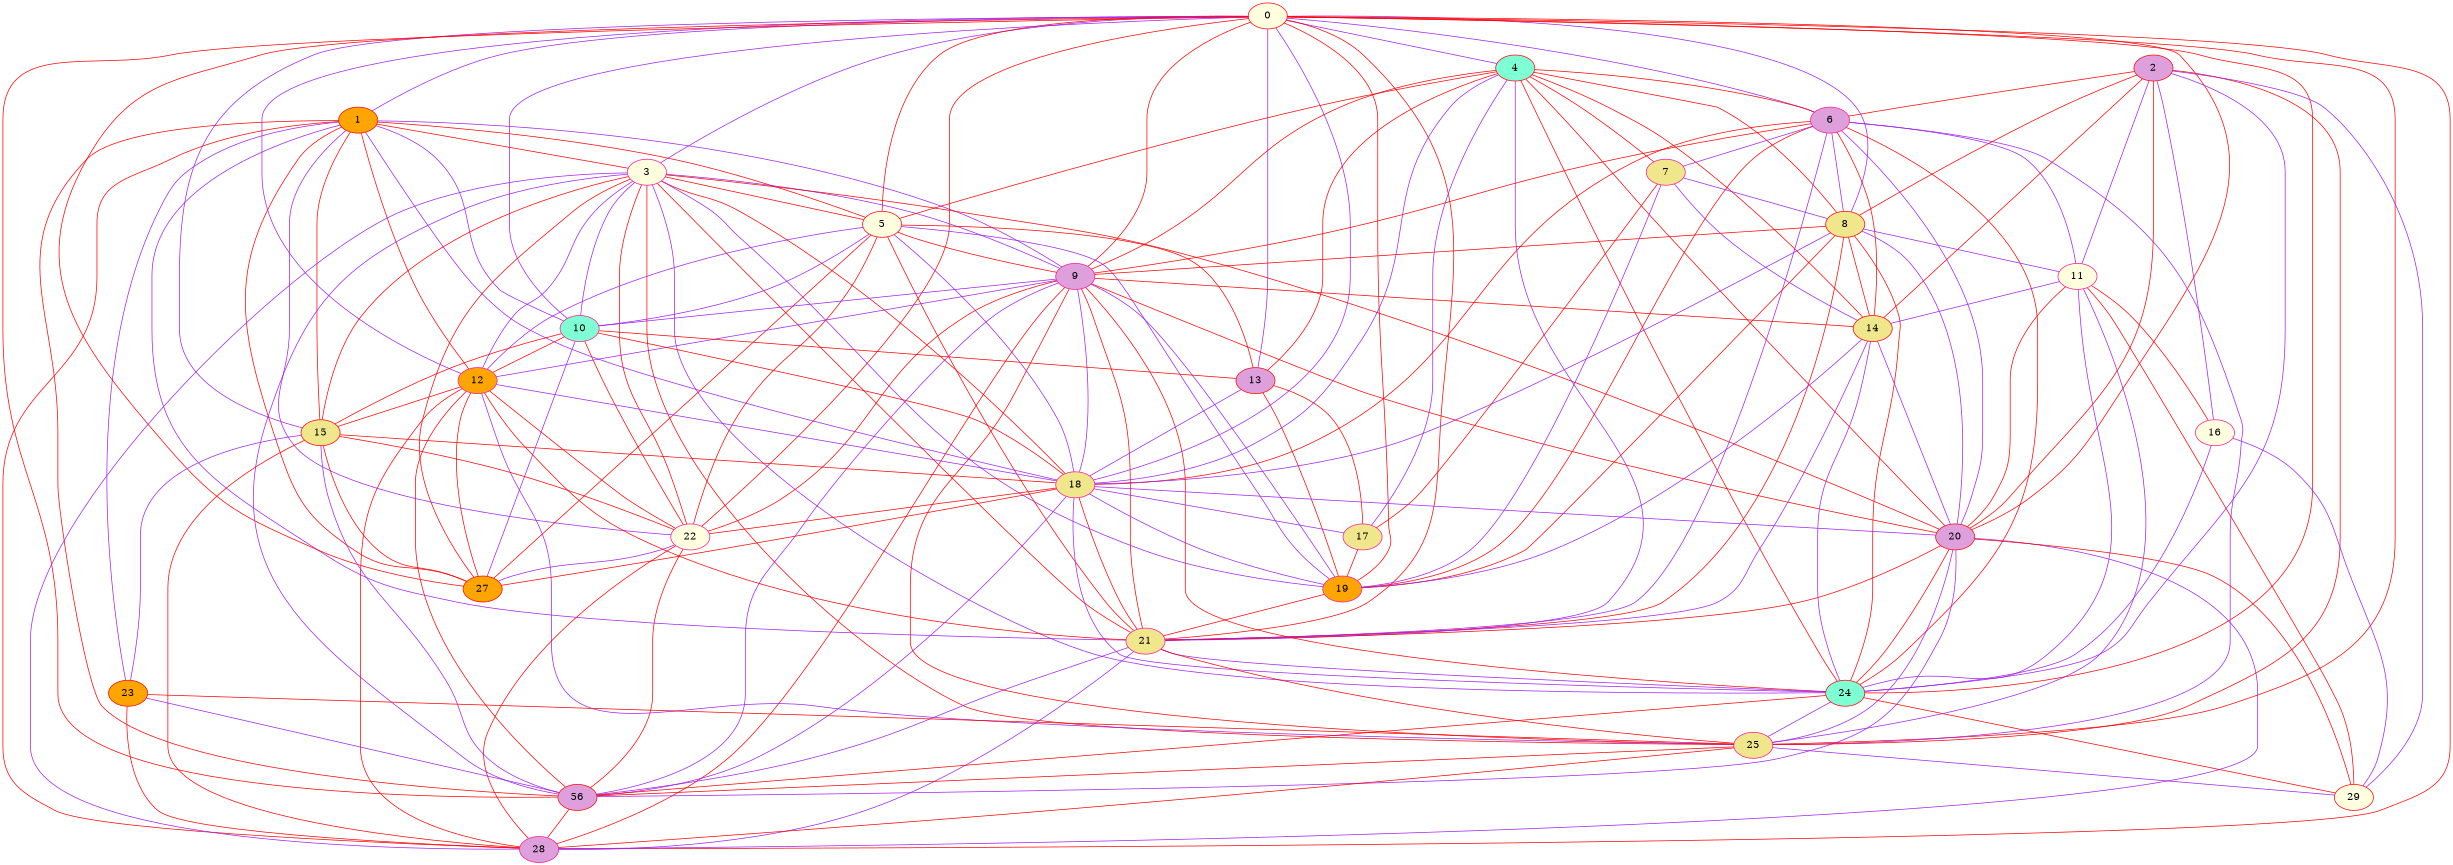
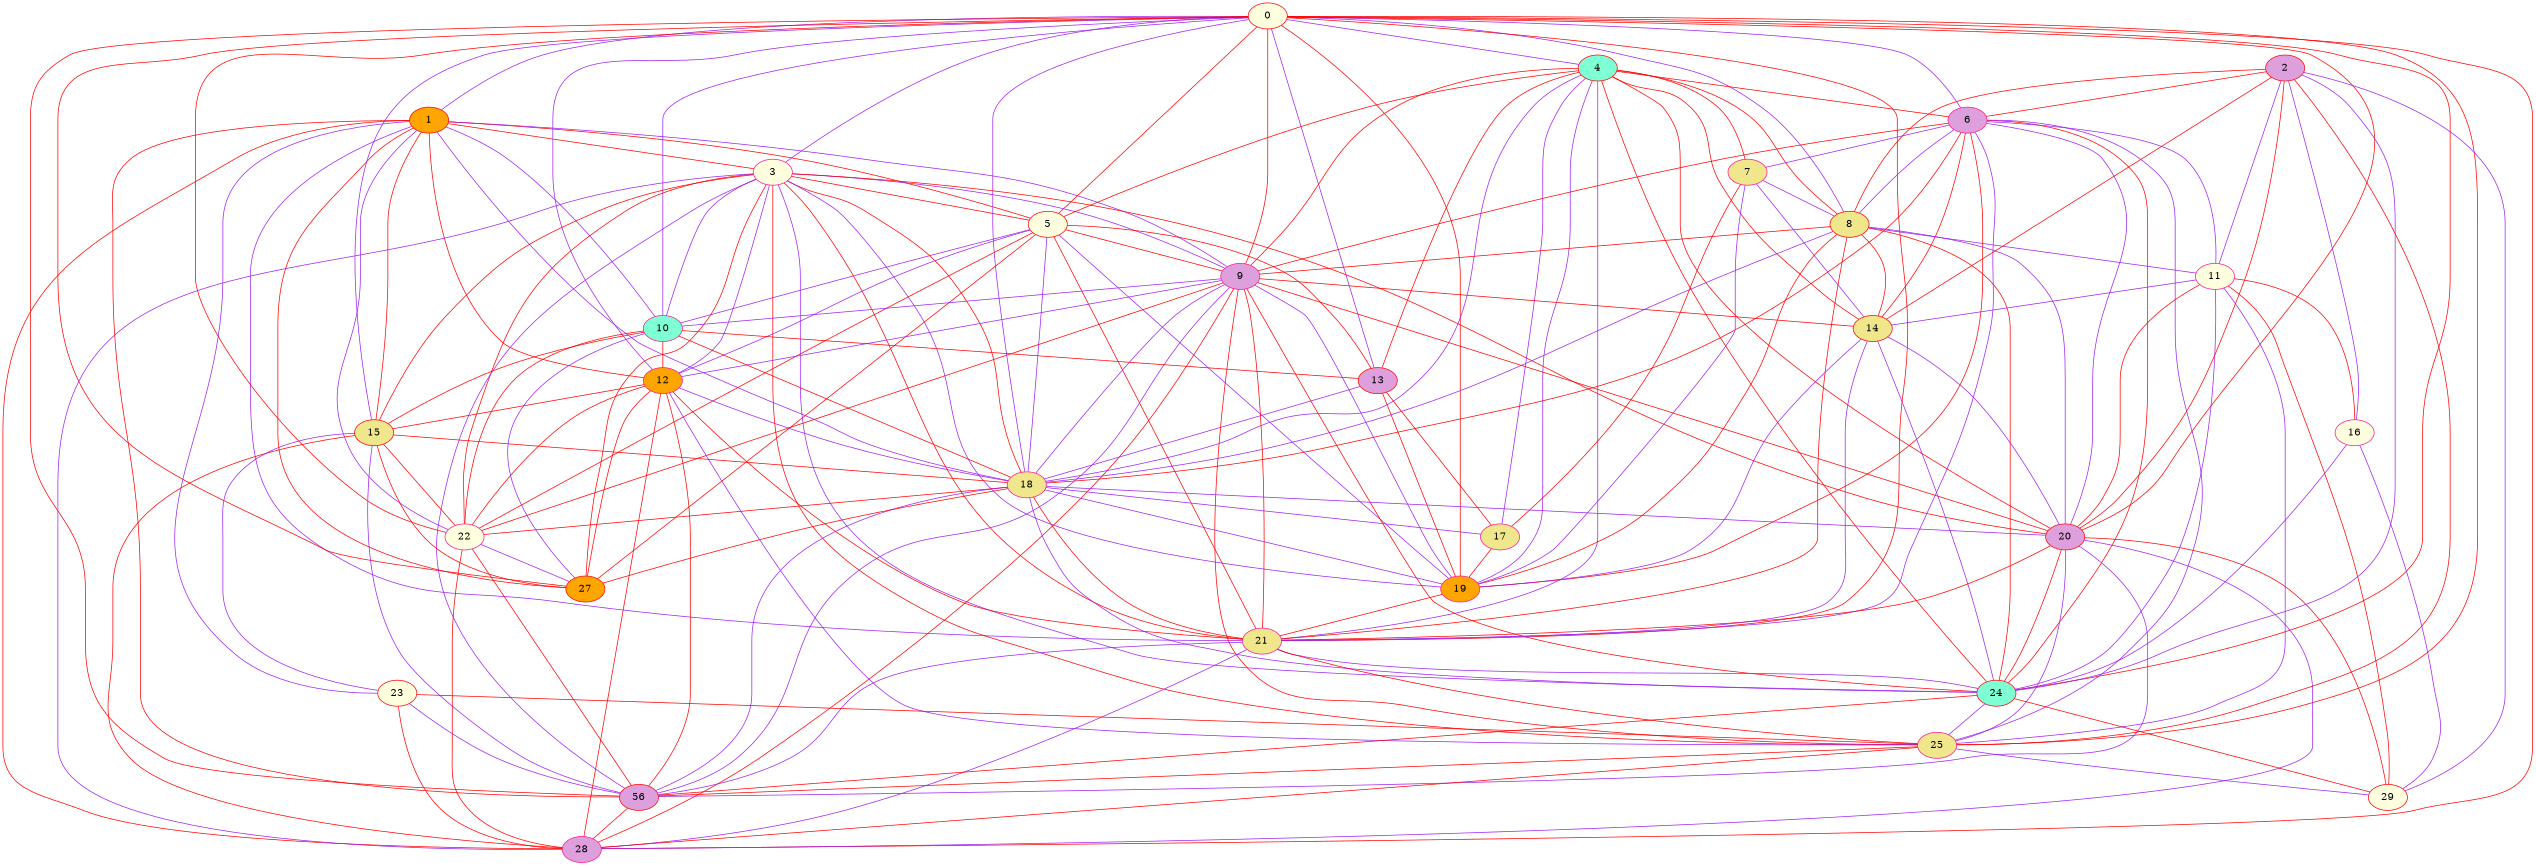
edge "4" -- "19": added
node "23": fillcolor orange -> lightyellow
